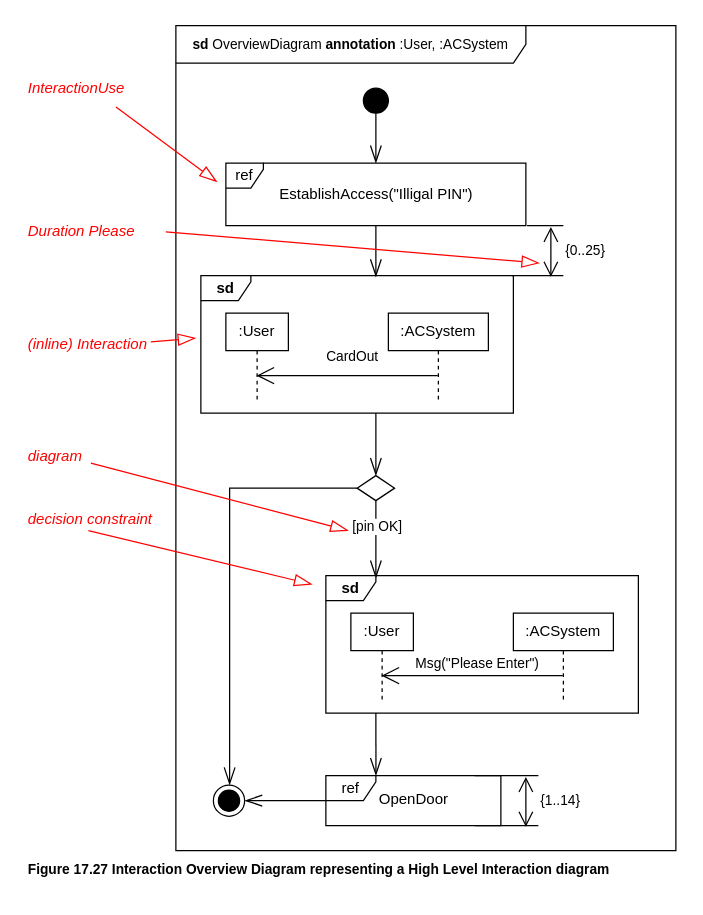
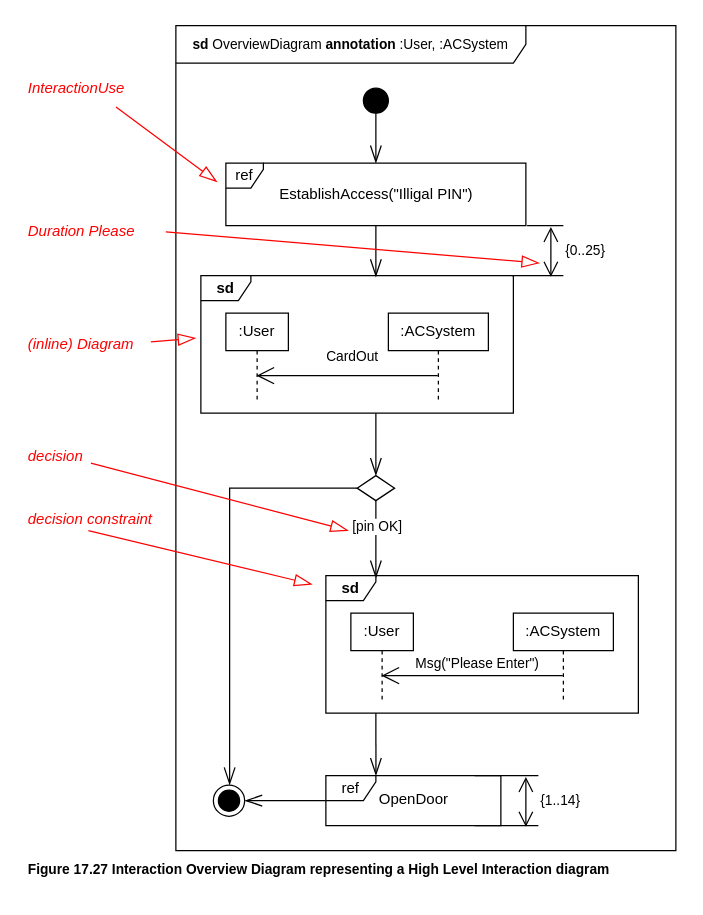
node "(inline) Interaction": label "(inline) Interaction" -> "(inline) Diagram"
node "diagram": label "diagram" -> "decision"
